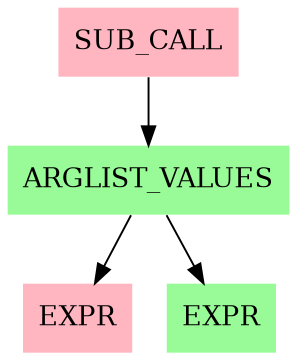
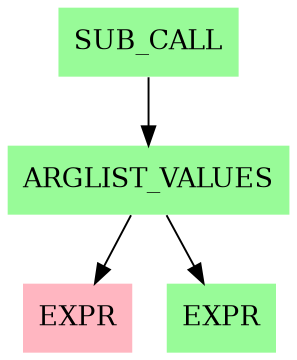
node "SUB_CALL": fillcolor lightpink -> palegreen
